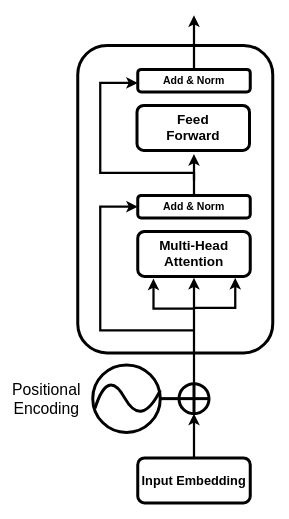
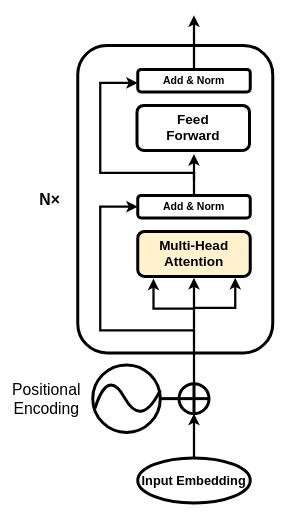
node "N×": added
node "Multi-Head Attention": fillcolor #ffffff -> #fff2cc
node "Input Embedding": shape rounded rectangle -> ellipse
